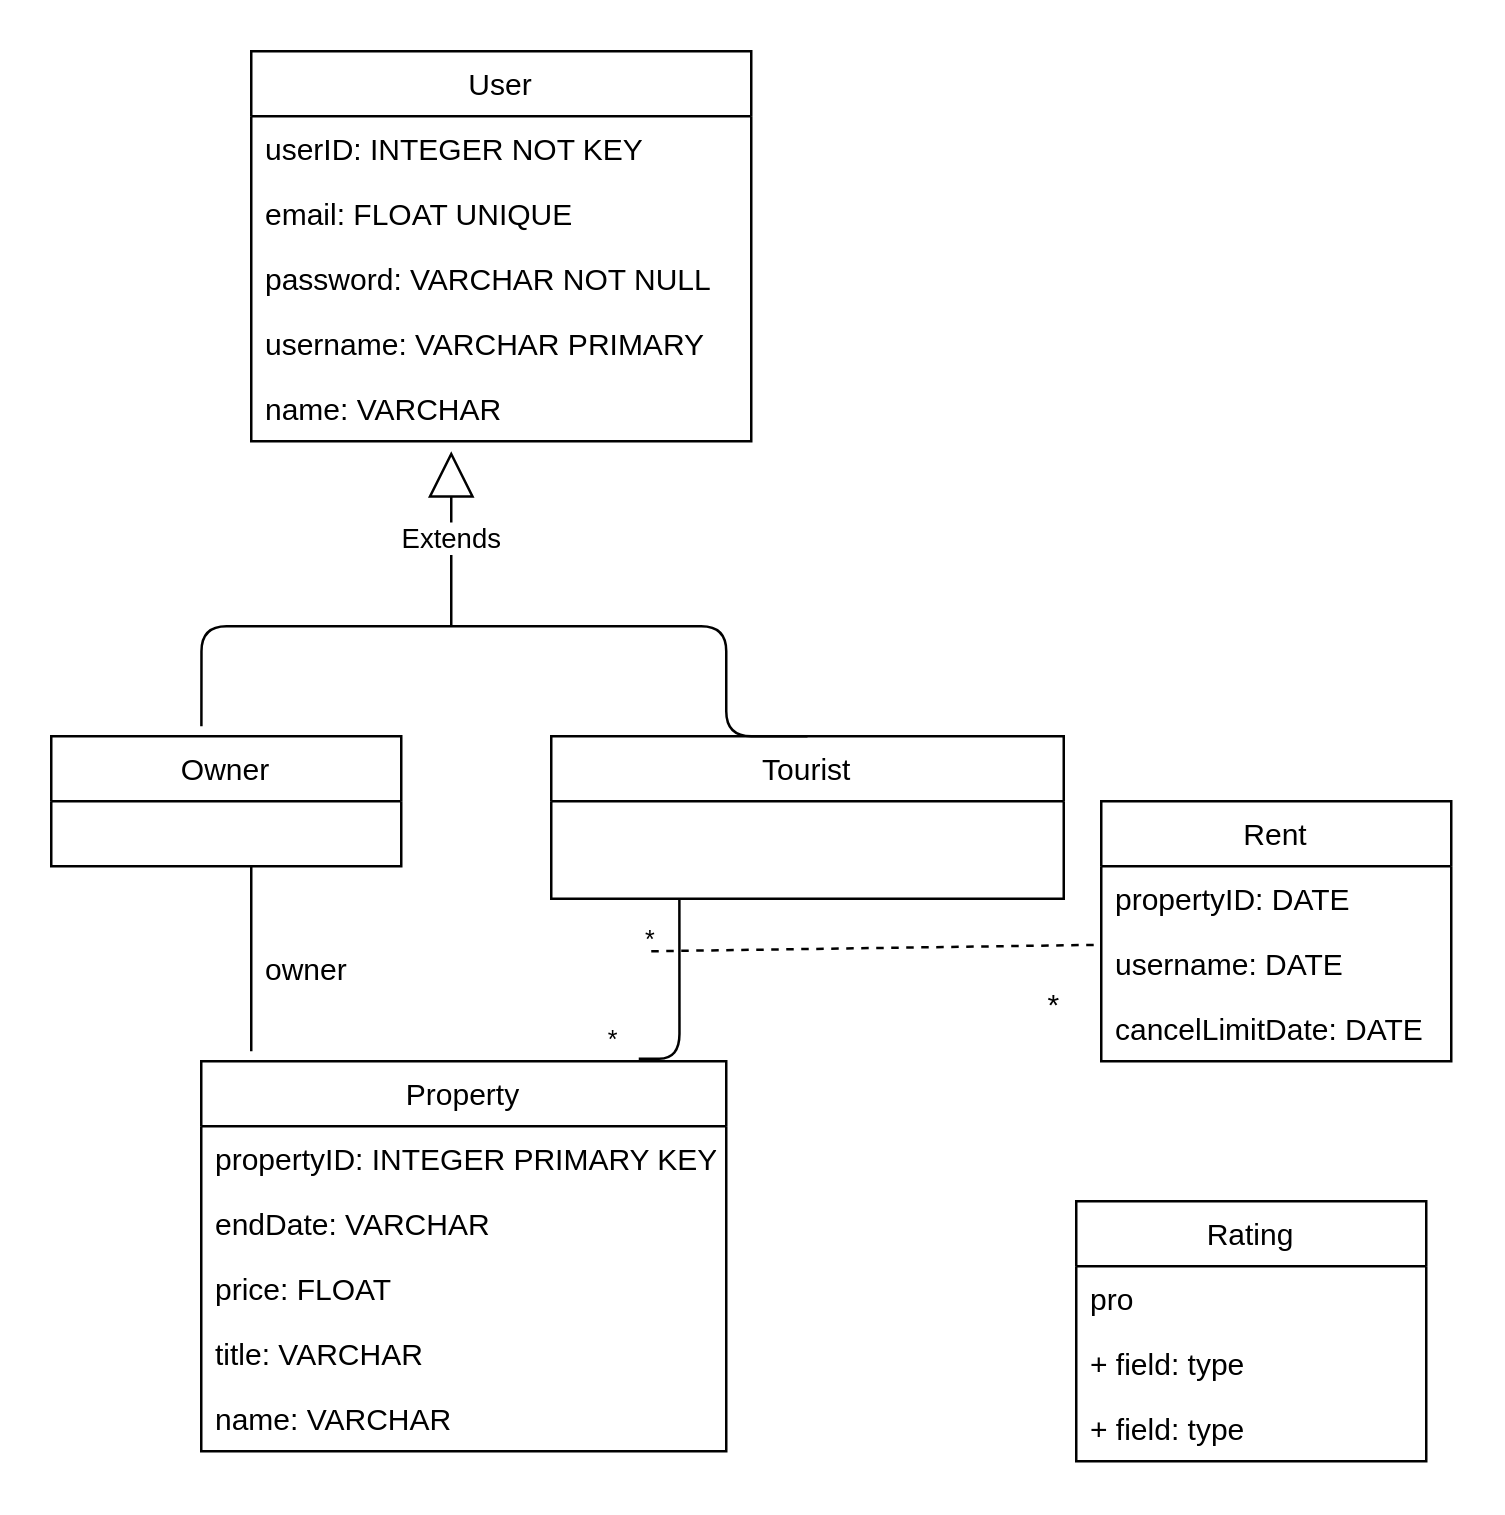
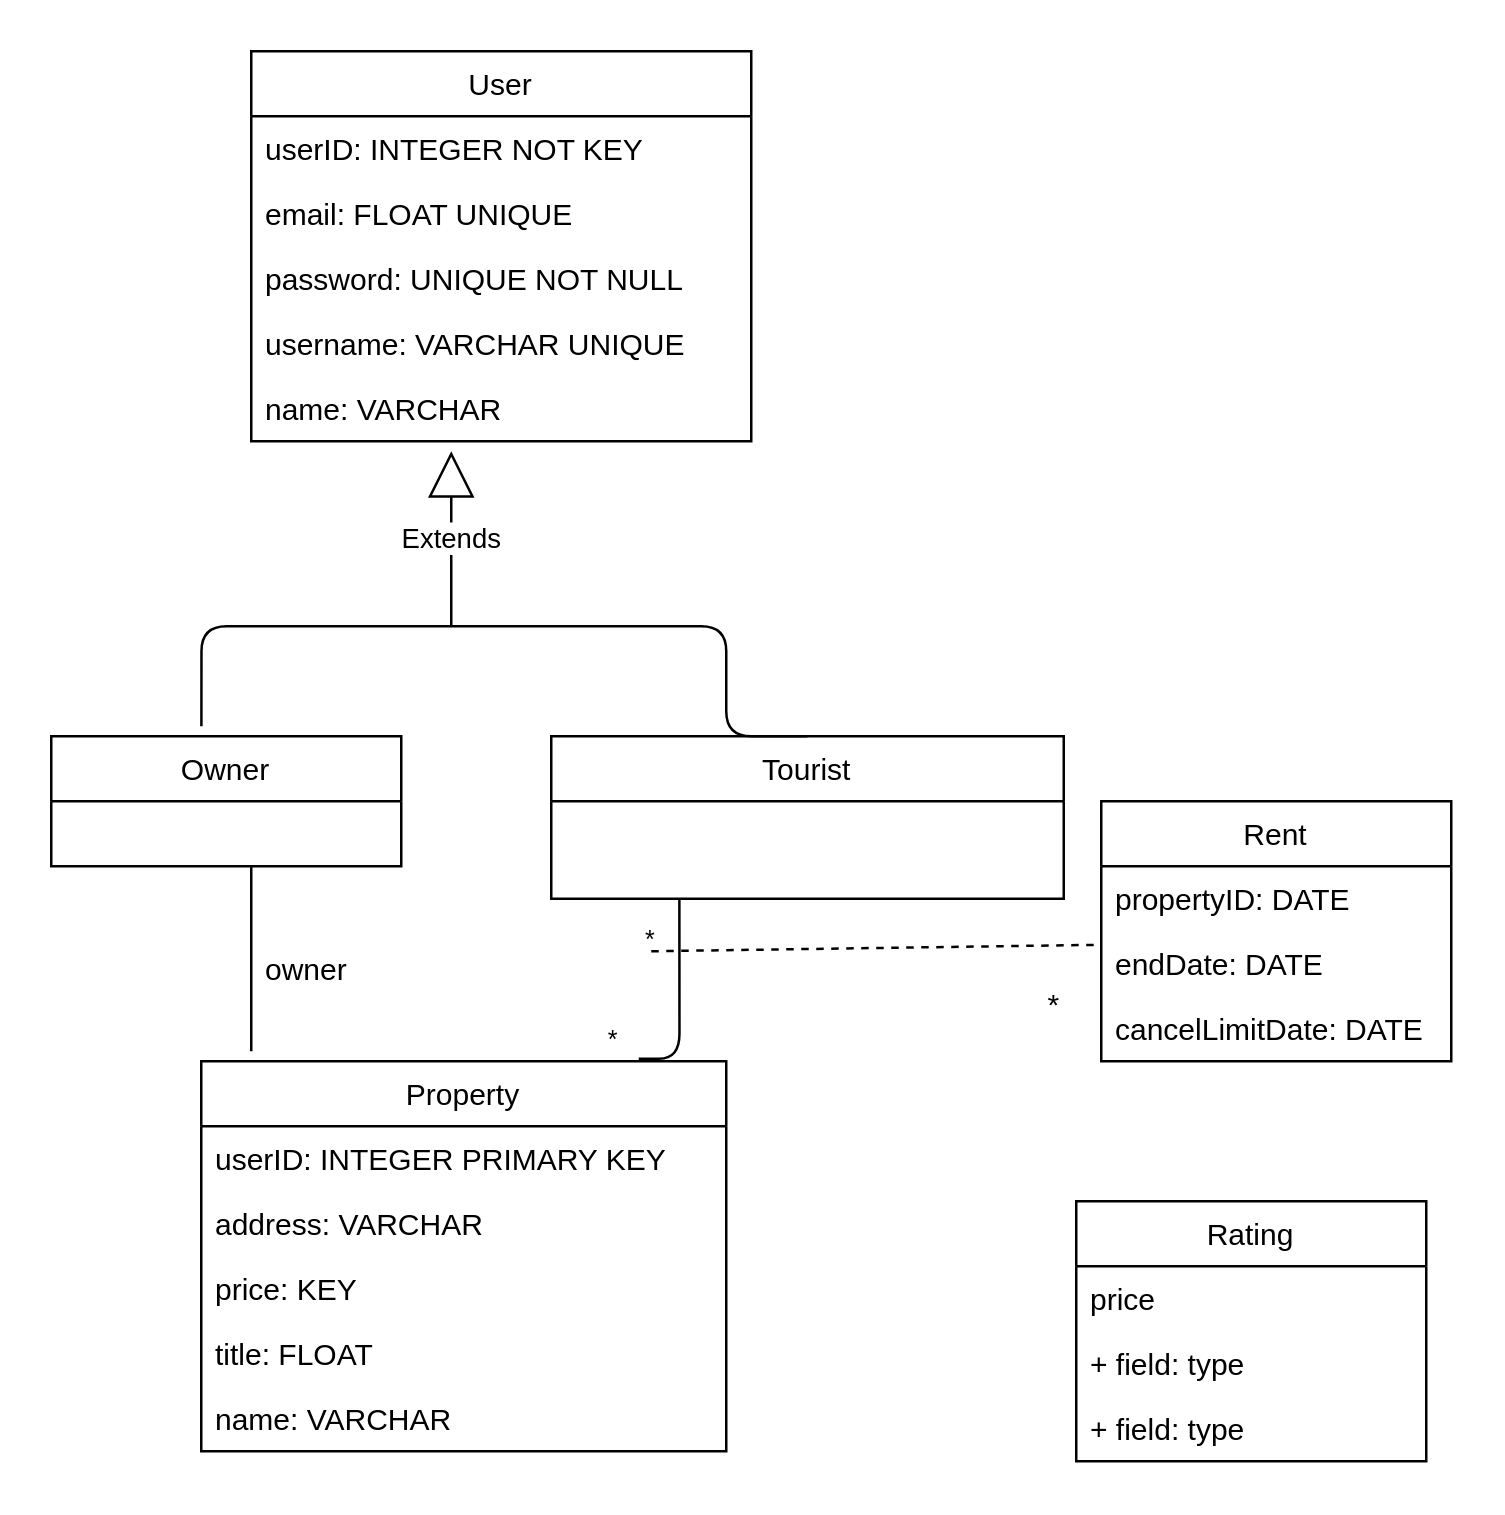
node "password: VARCHAR NOT NULL": label "password: VARCHAR NOT NULL" -> "password: UNIQUE NOT NULL"
node "username: VARCHAR PRIMARY": label "username: VARCHAR PRIMARY" -> "username: VARCHAR UNIQUE"
node "username: DATE": label "username: DATE" -> "endDate: DATE"
node "propertyID: INTEGER PRIMARY KEY": label "propertyID: INTEGER PRIMARY KEY" -> "userID: INTEGER PRIMARY KEY"
node "endDate: VARCHAR": label "endDate: VARCHAR" -> "address: VARCHAR"
node "price: FLOAT": label "price: FLOAT" -> "price: KEY"
node "pro": label "pro" -> "price"
node "title: VARCHAR": label "title: VARCHAR" -> "title: FLOAT"
